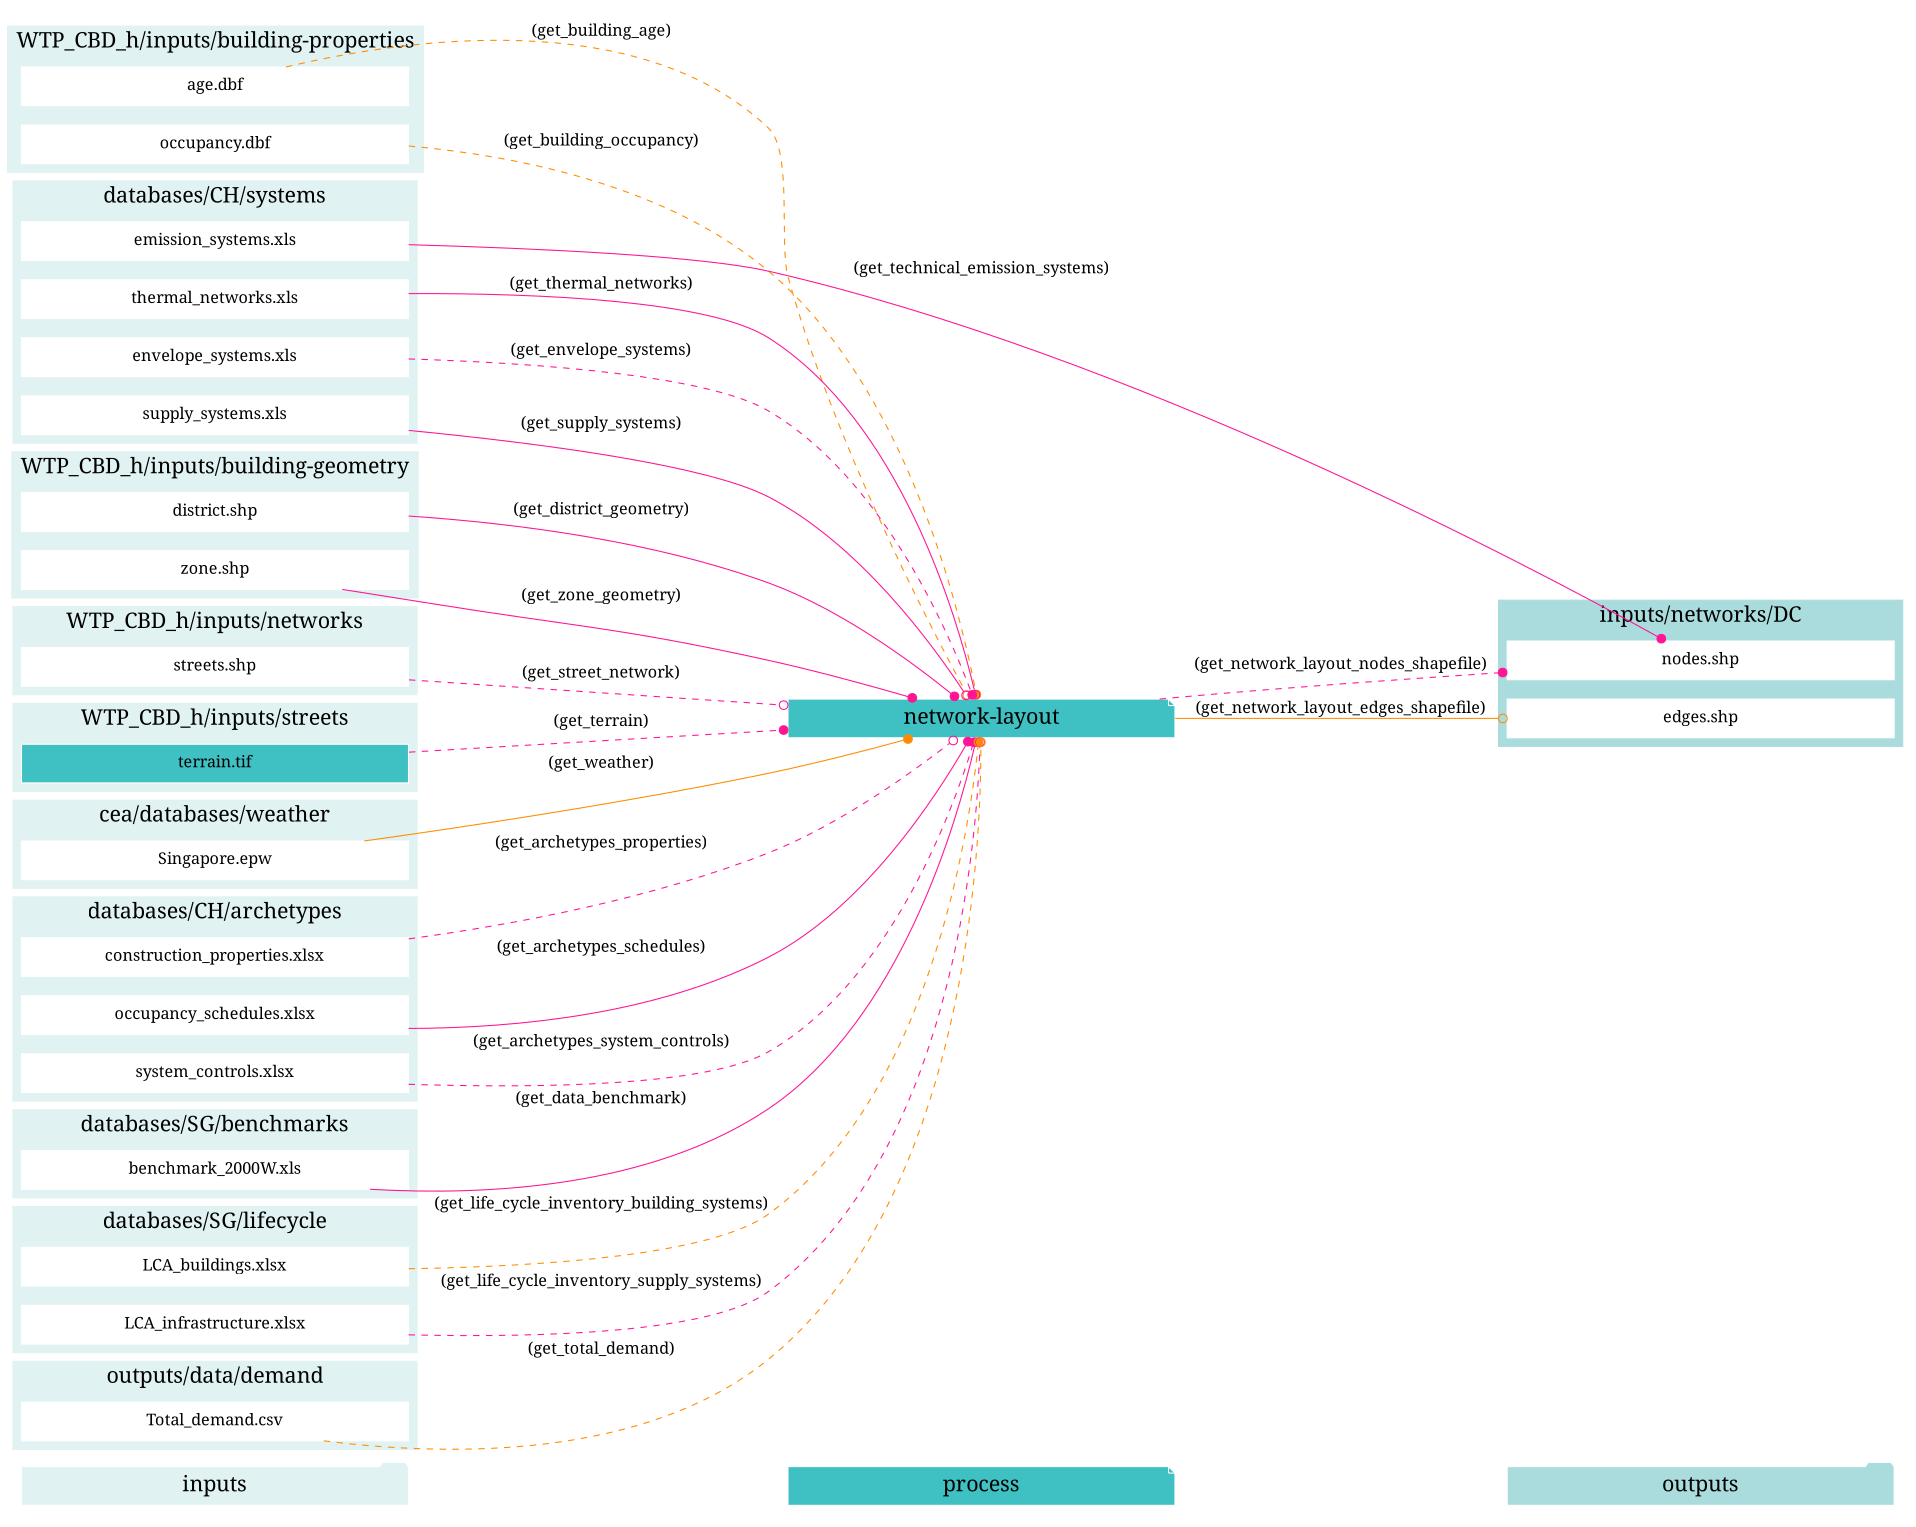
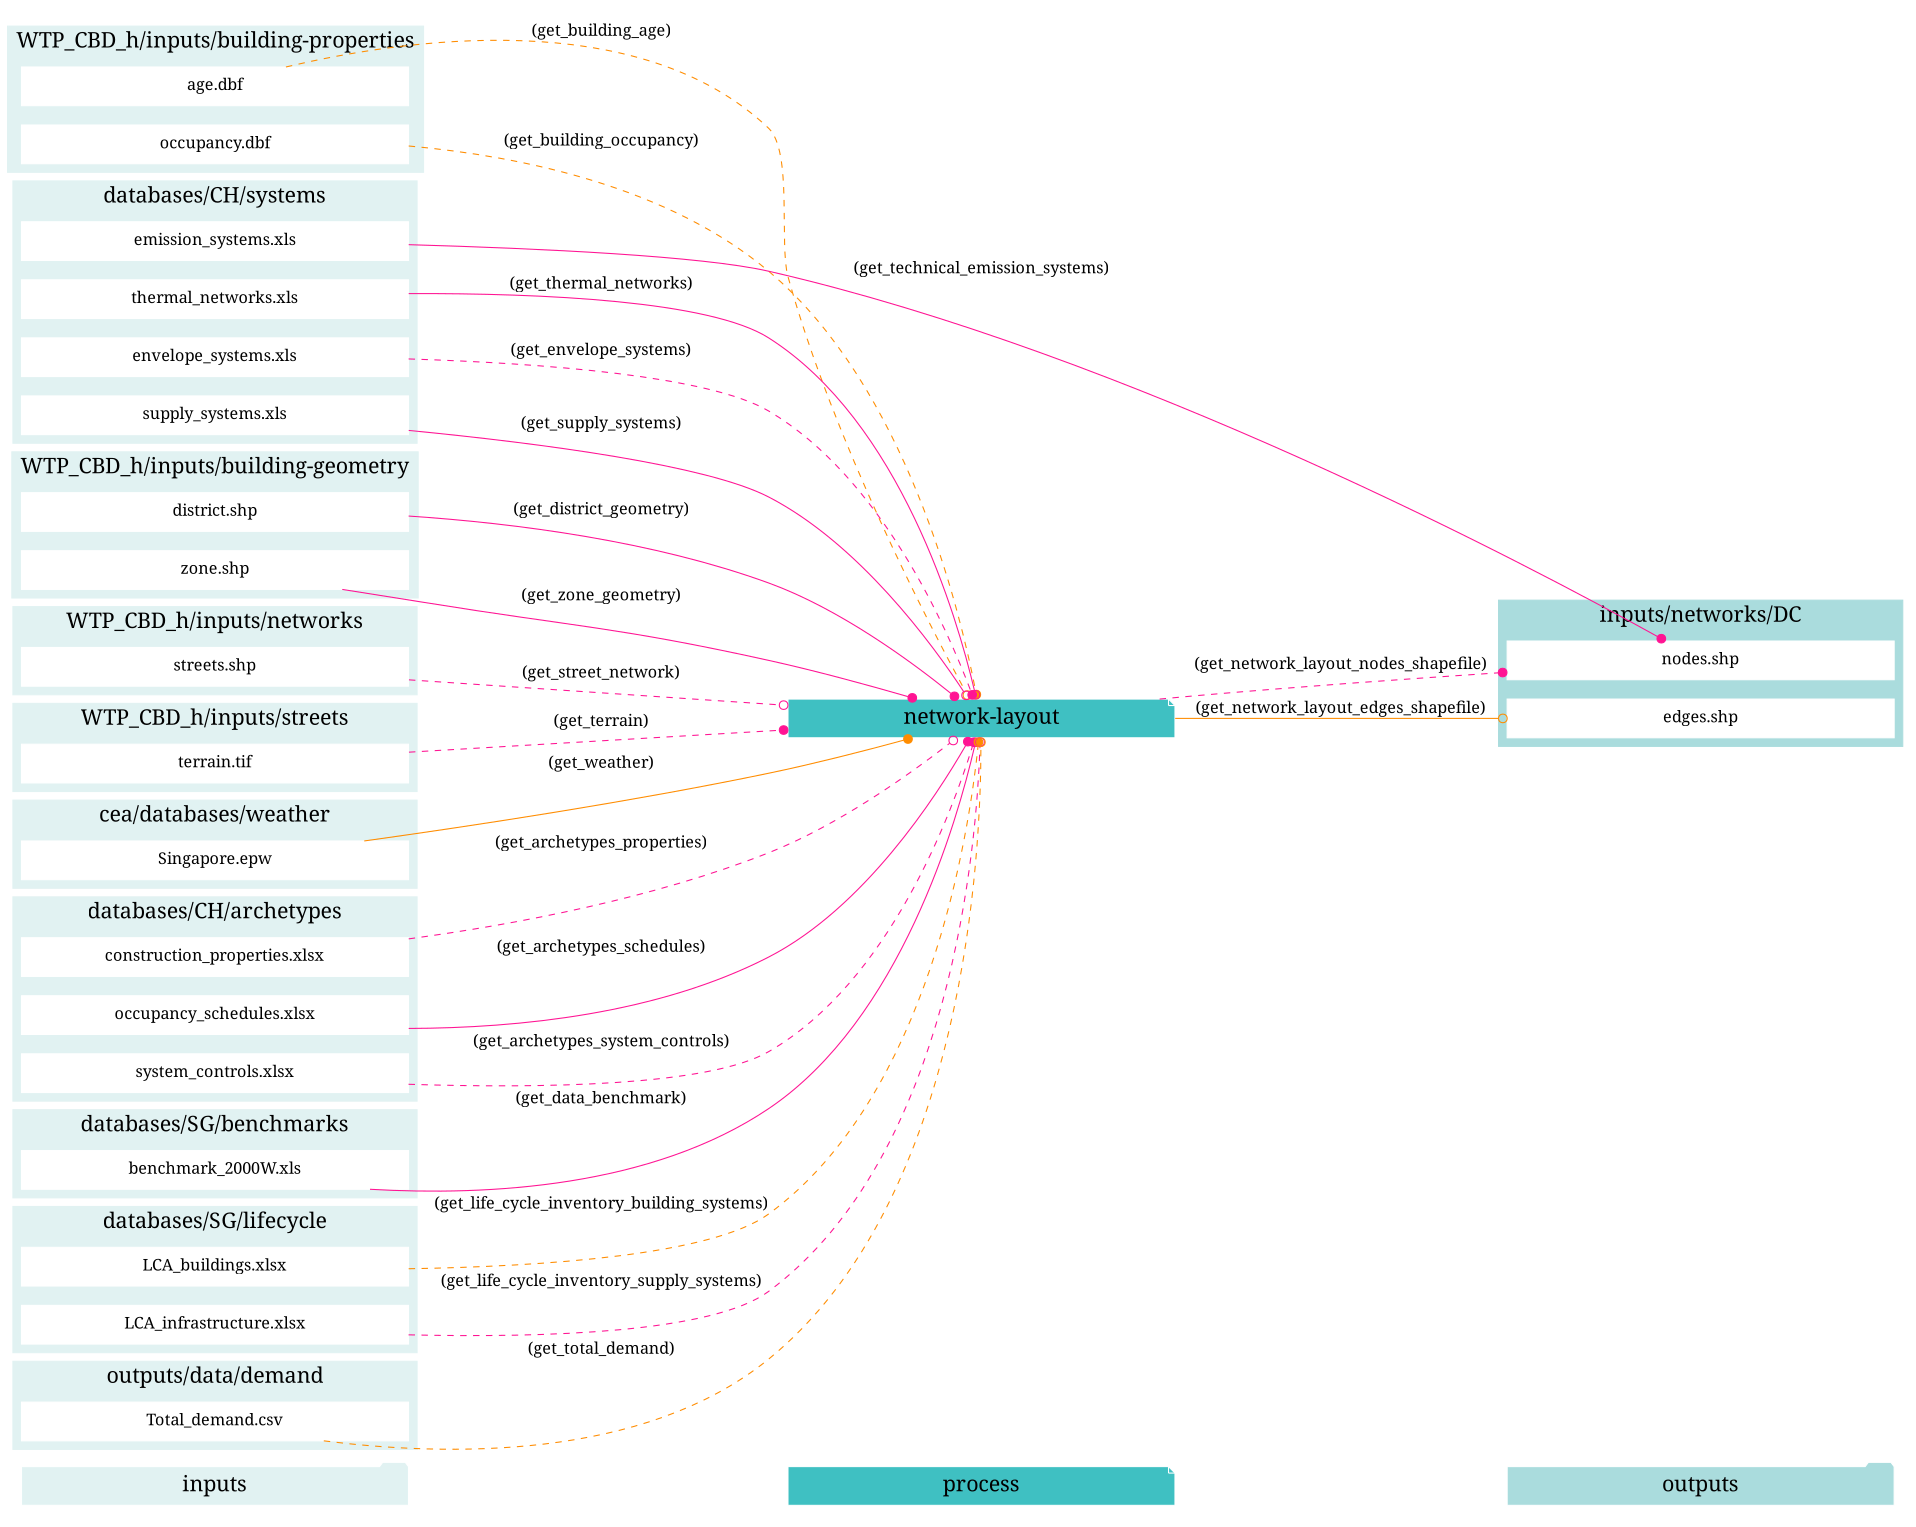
node "terrain.tif": fillcolor #3fc0c2 -> white
